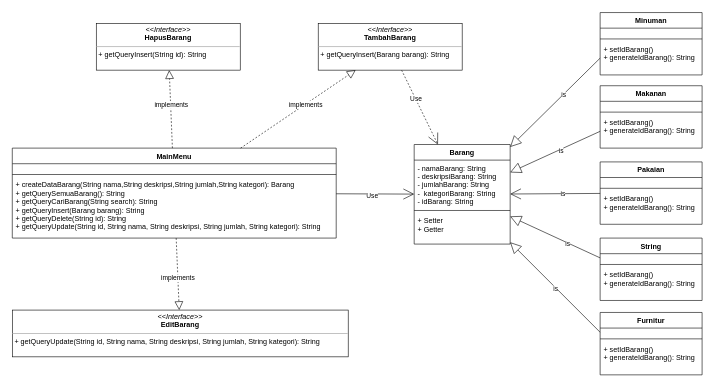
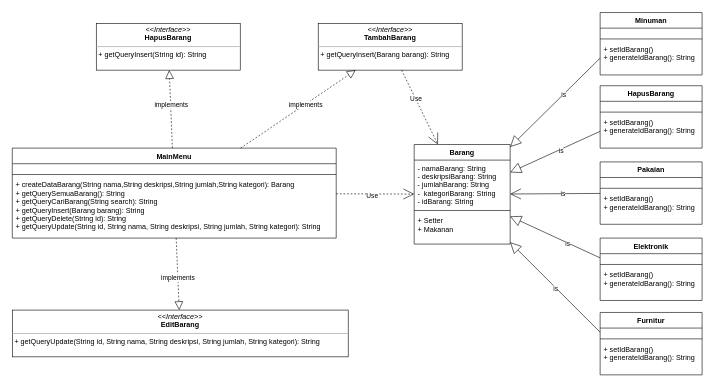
node "Makanan": label "Makanan" -> "HapusBarang"
edge "MainMenu" -> "Barang": style solid -> dashed
node "+ Setter + Getter": label "+ Setter + Getter" -> "+ Setter + Makanan"
node "String": label "String" -> "Elektronik"
